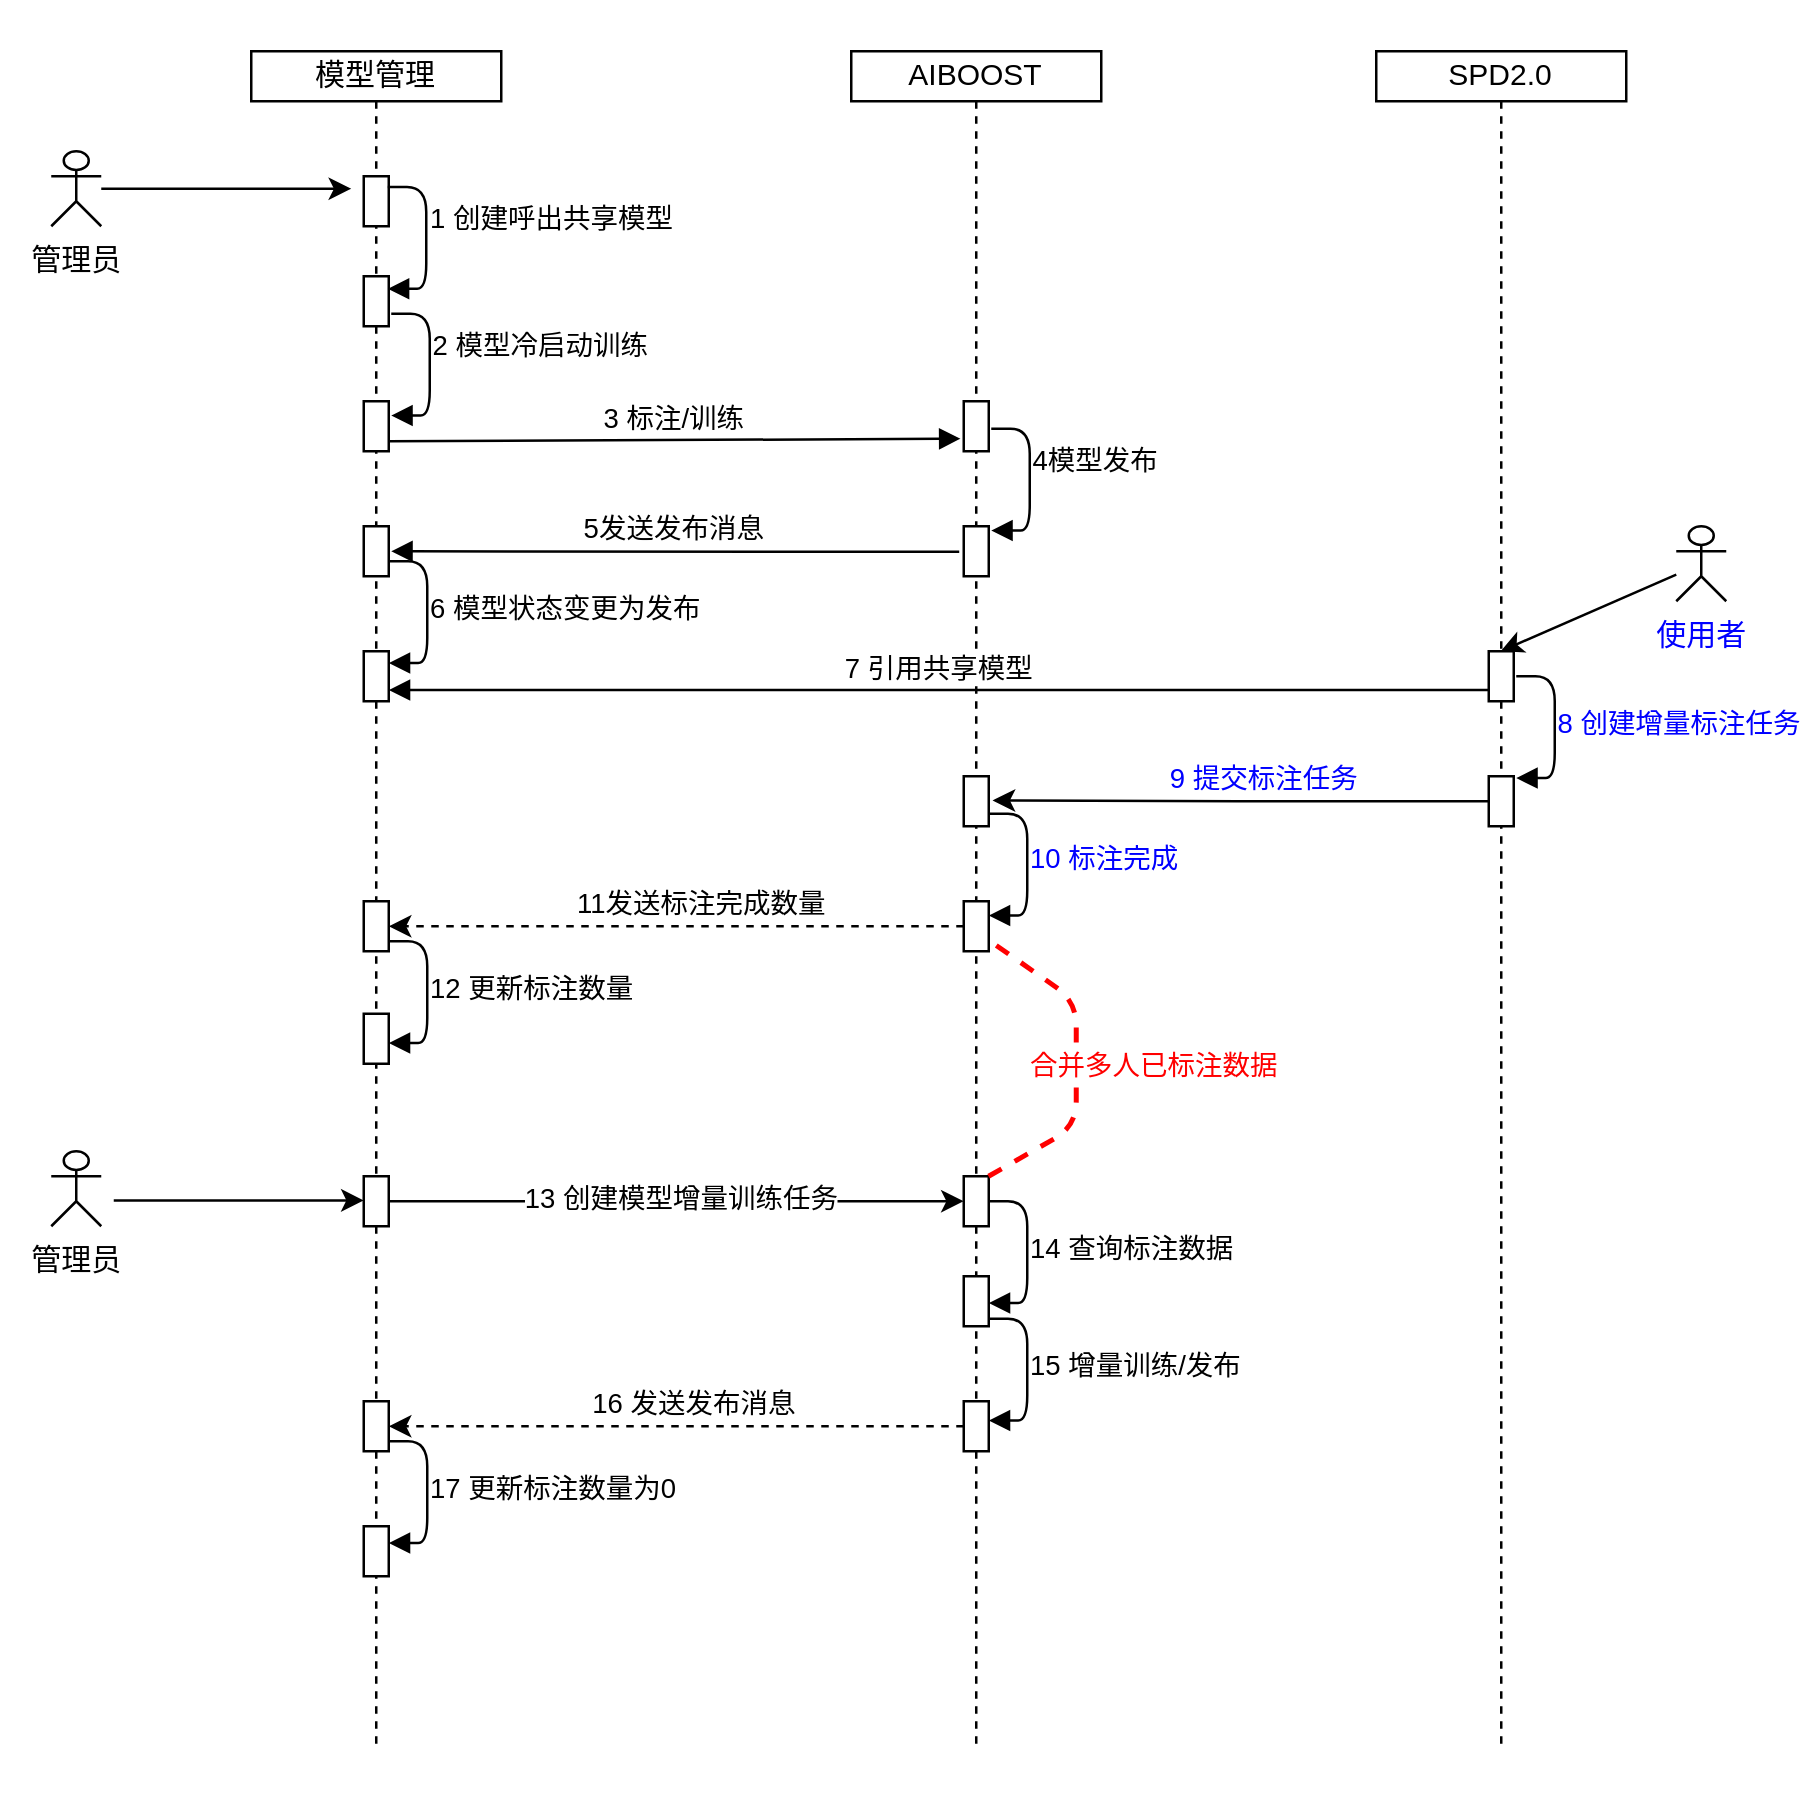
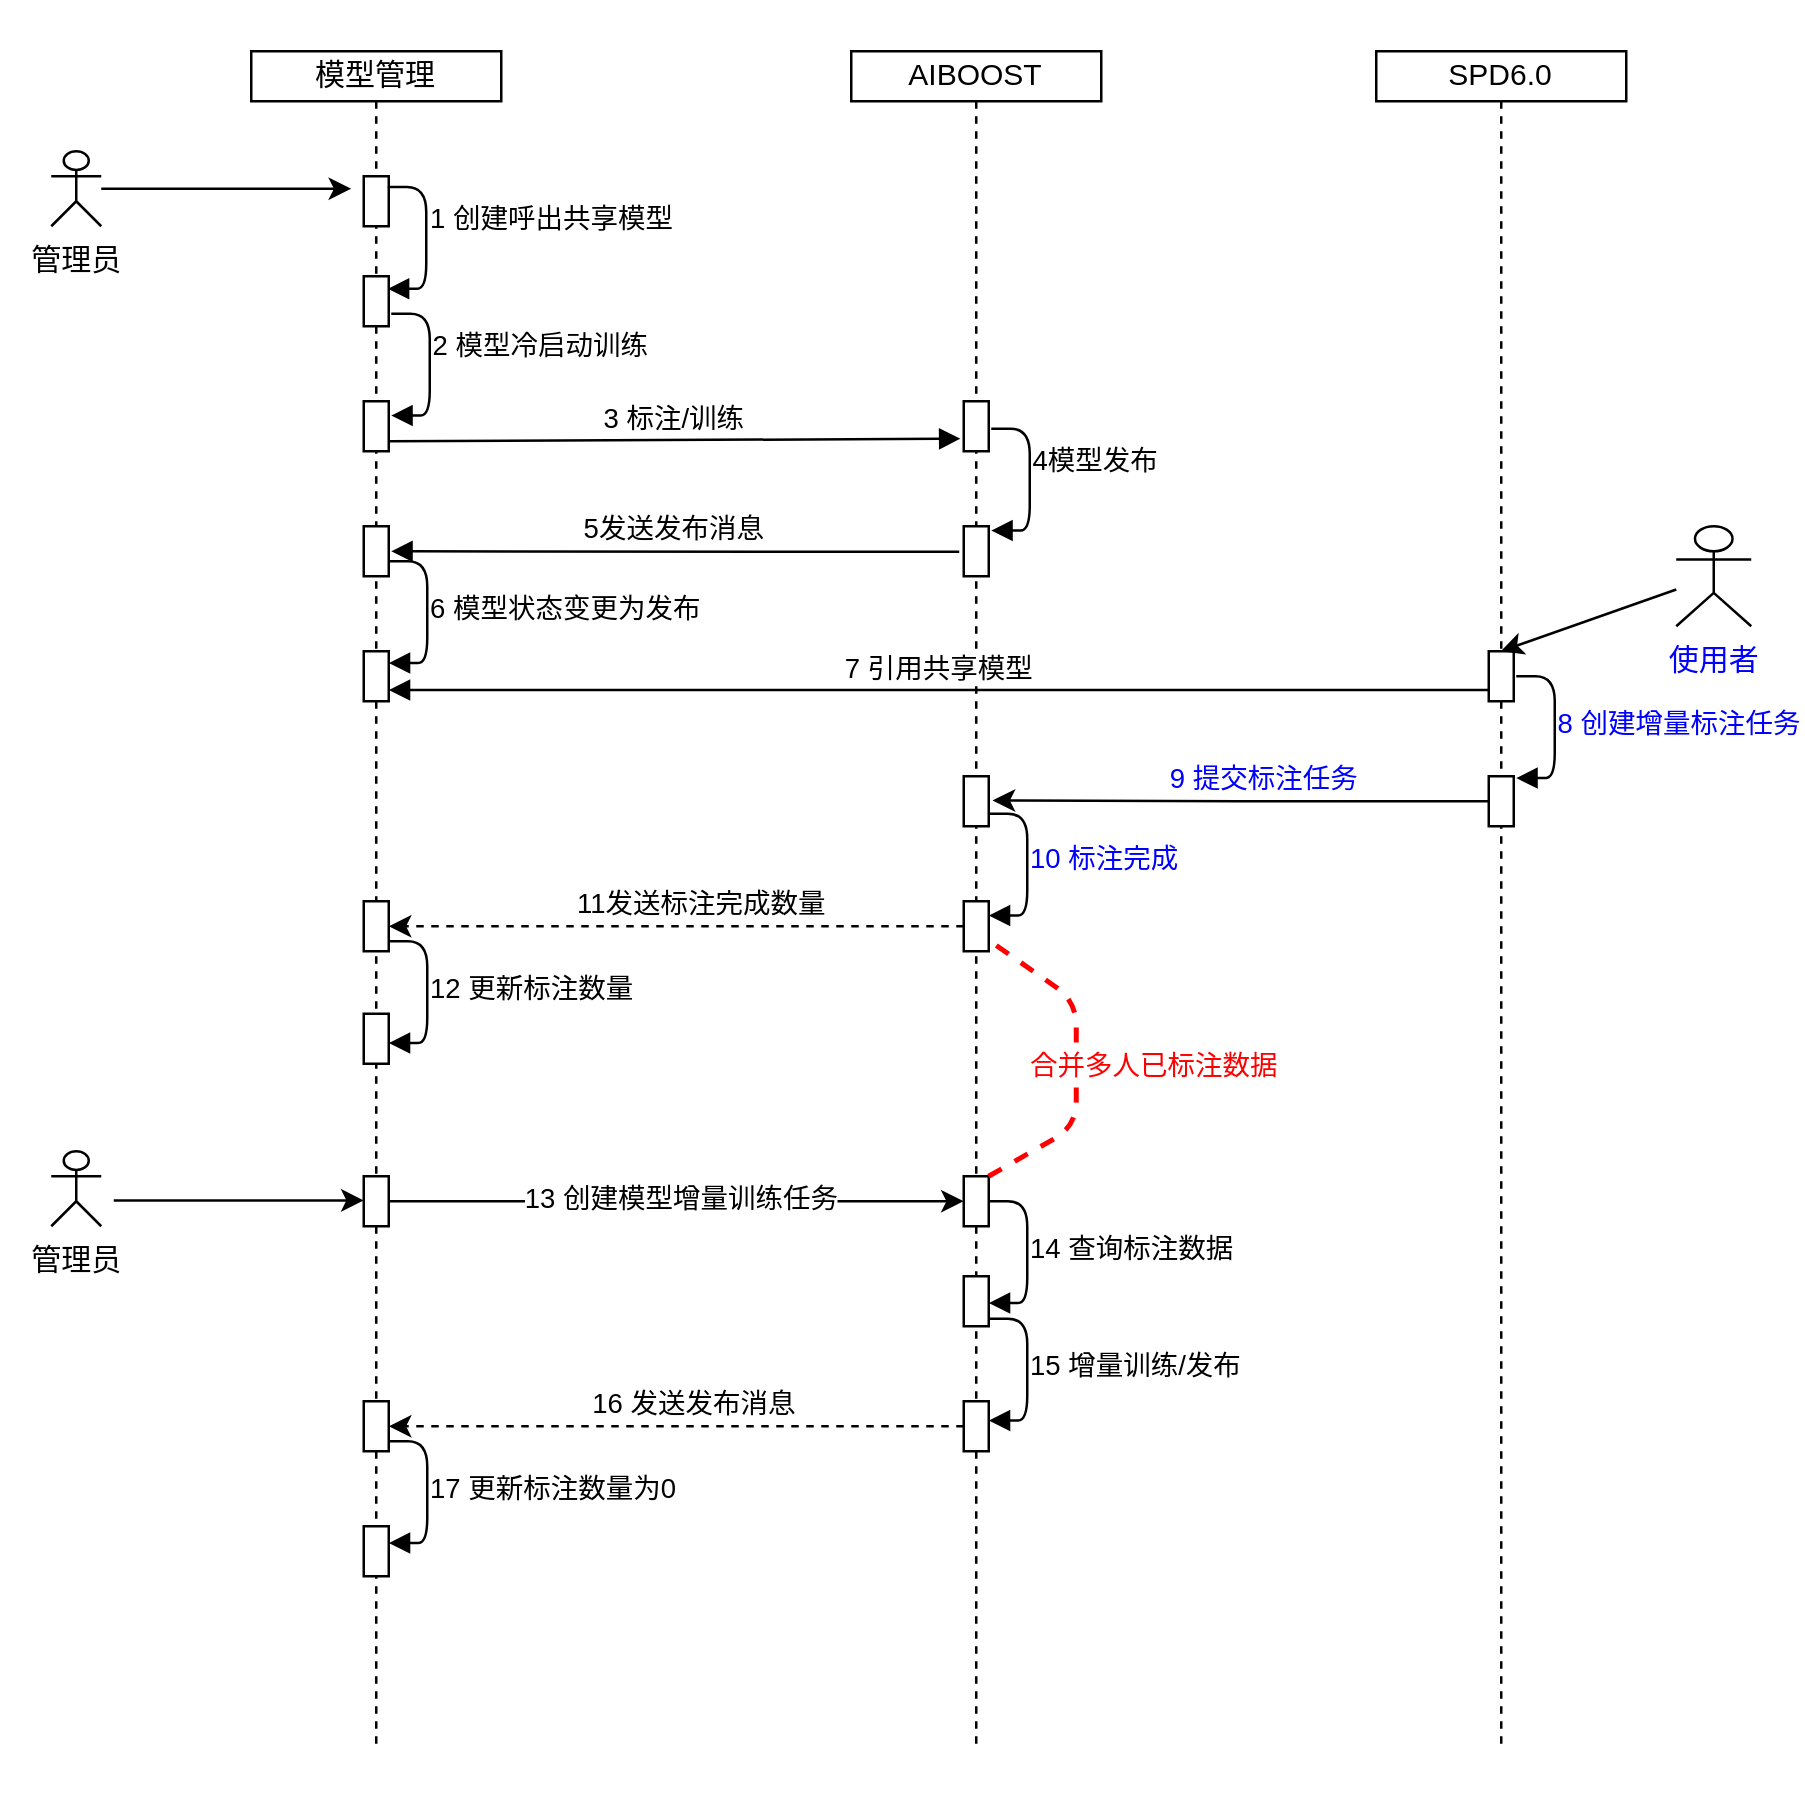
node "SPD2.0": label "SPD2.0" -> "SPD6.0"
node "使用者": size 50x75 -> 75x100
